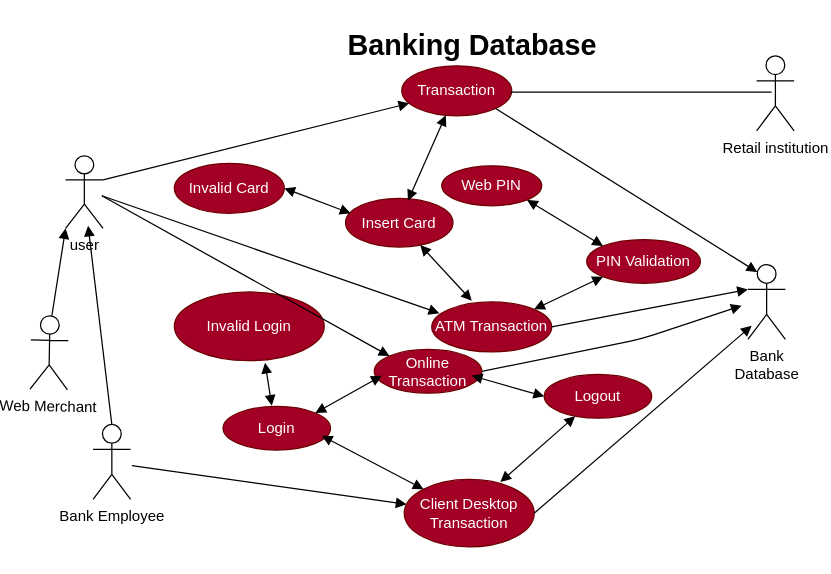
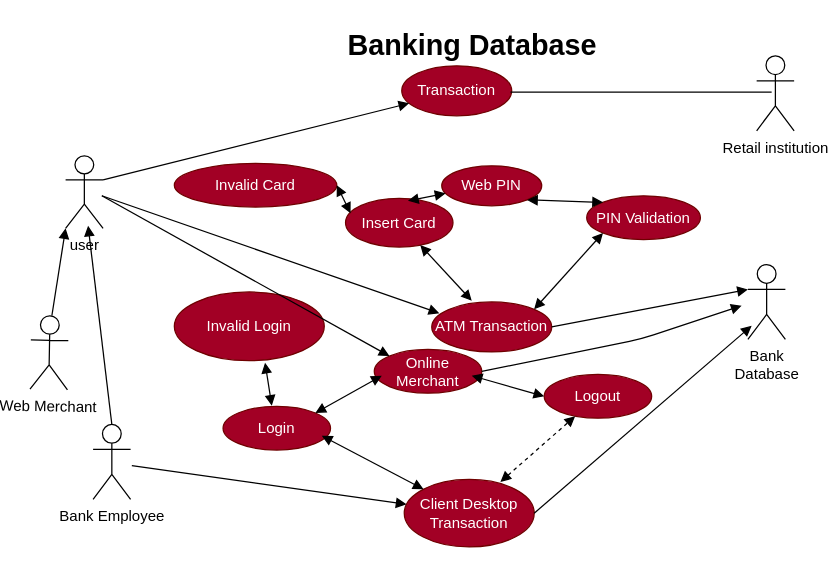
edge "Transaction" -- "Insert Card": now "Web PIN" -- "Insert Card"
edge "Transaction" -> "Bank Database": removed
node "Invalid Card": size 110x50 -> 163x44
node "PIN Validation": moved (644, 261) -> (644, 218)
node "Online Transaction": label "Online Transaction" -> "Online Merchant"
edge "Logout" -- "Client Desktop Transaction": style solid -> dashed
